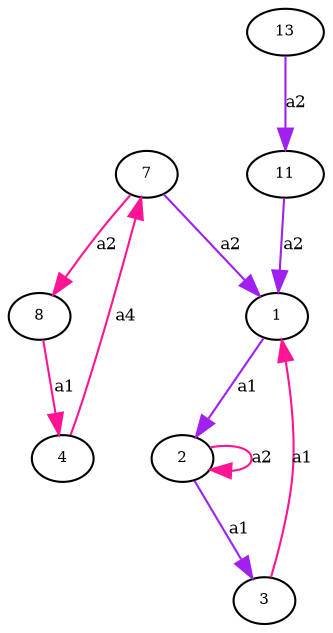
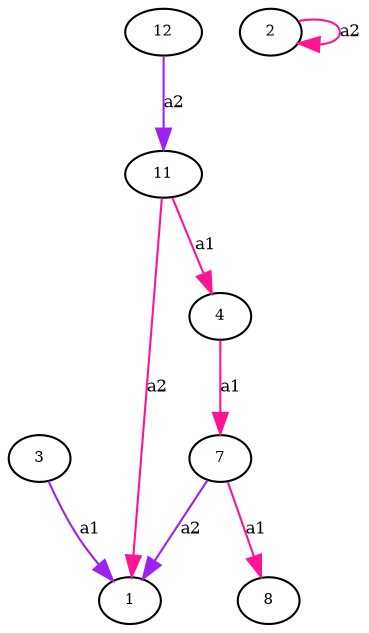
node "13": label "13" -> "12"
edge "11" -> "1": color purple -> deeppink
edge "7" -> "8": label "a2" -> "a1"
edge "4" -> "7": label "a4" -> "a1"
edge "8" -> "4": now "11" -> "4"
edge "1" -> "2": removed, label "a1"
edge "3" -> "1": color deeppink -> purple
edge "2" -> "3": removed, label "a1"
